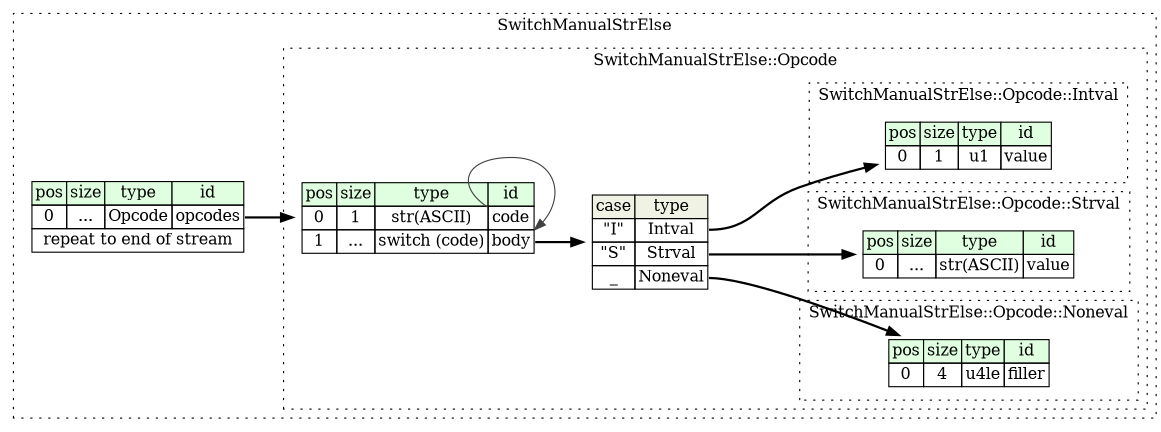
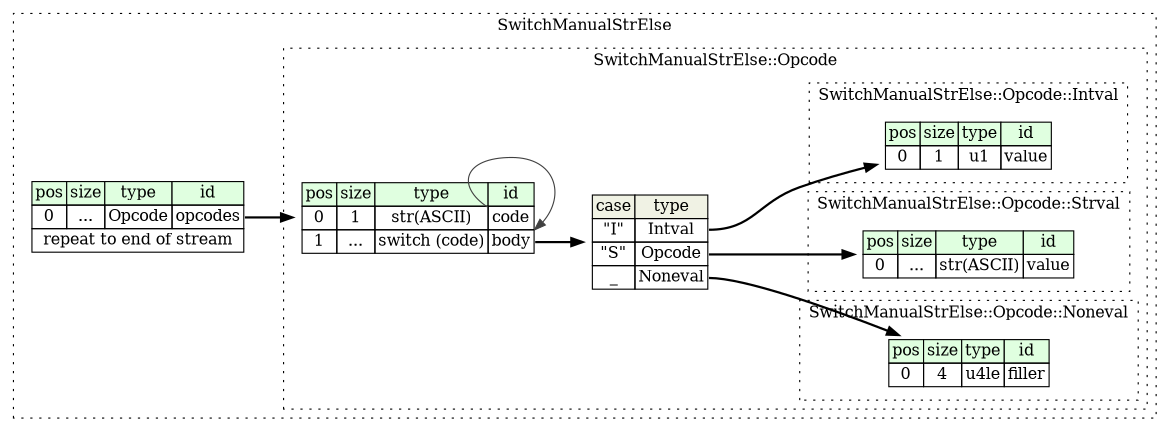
node "case": text "Strval" -> "Opcode"
